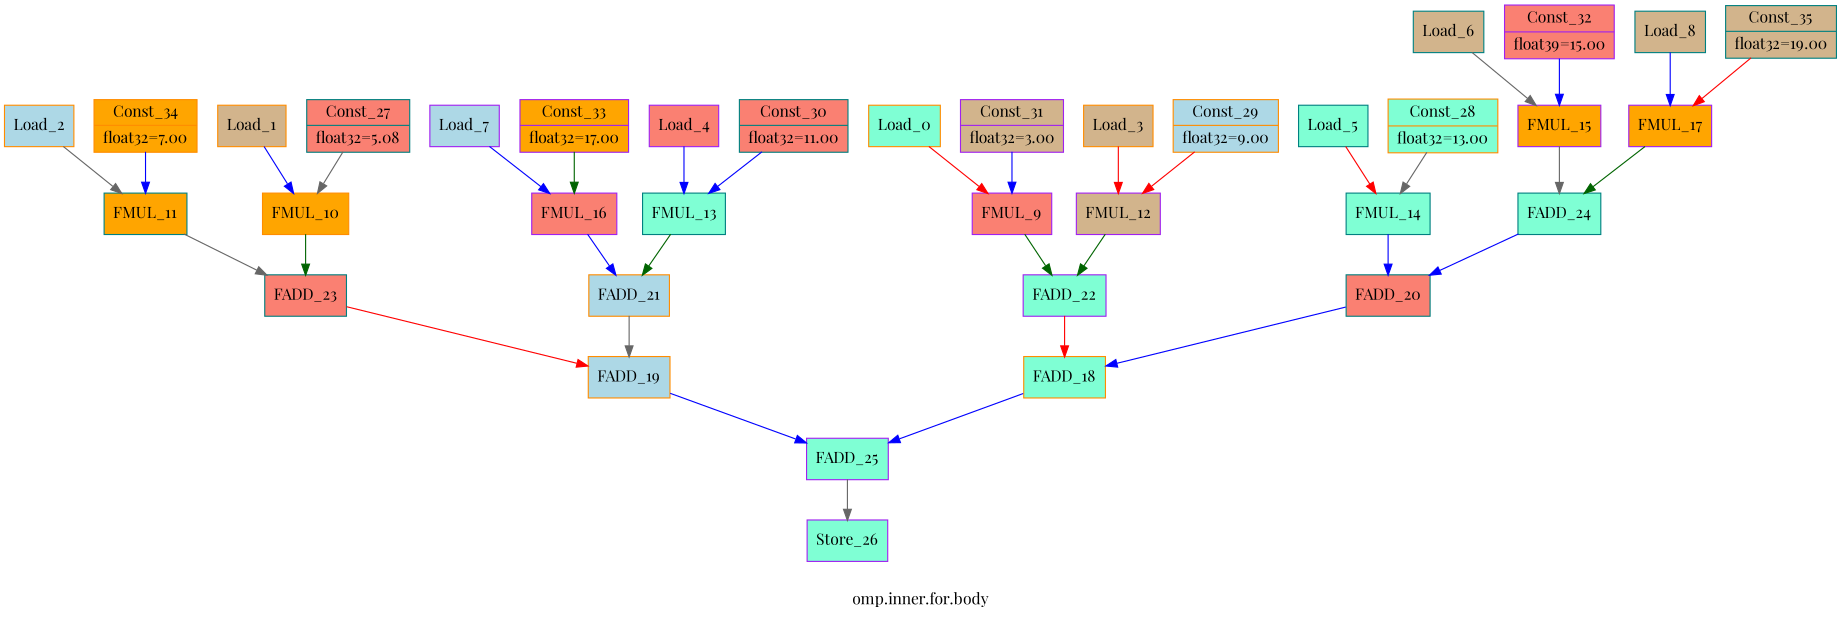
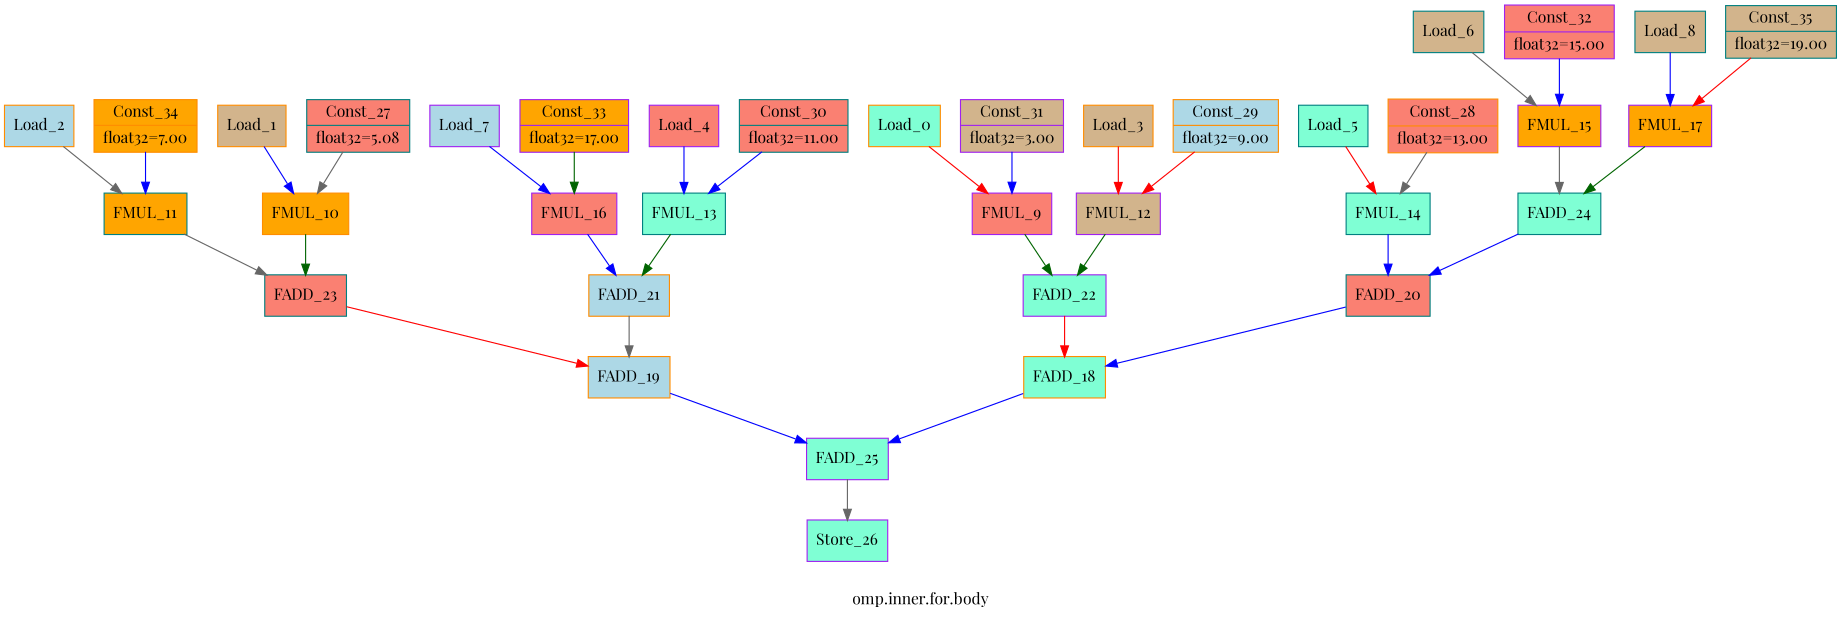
node "Const_32": text "float39=15.00" -> "float32=15.00"
node "Const_28": fillcolor aquamarine -> salmon
